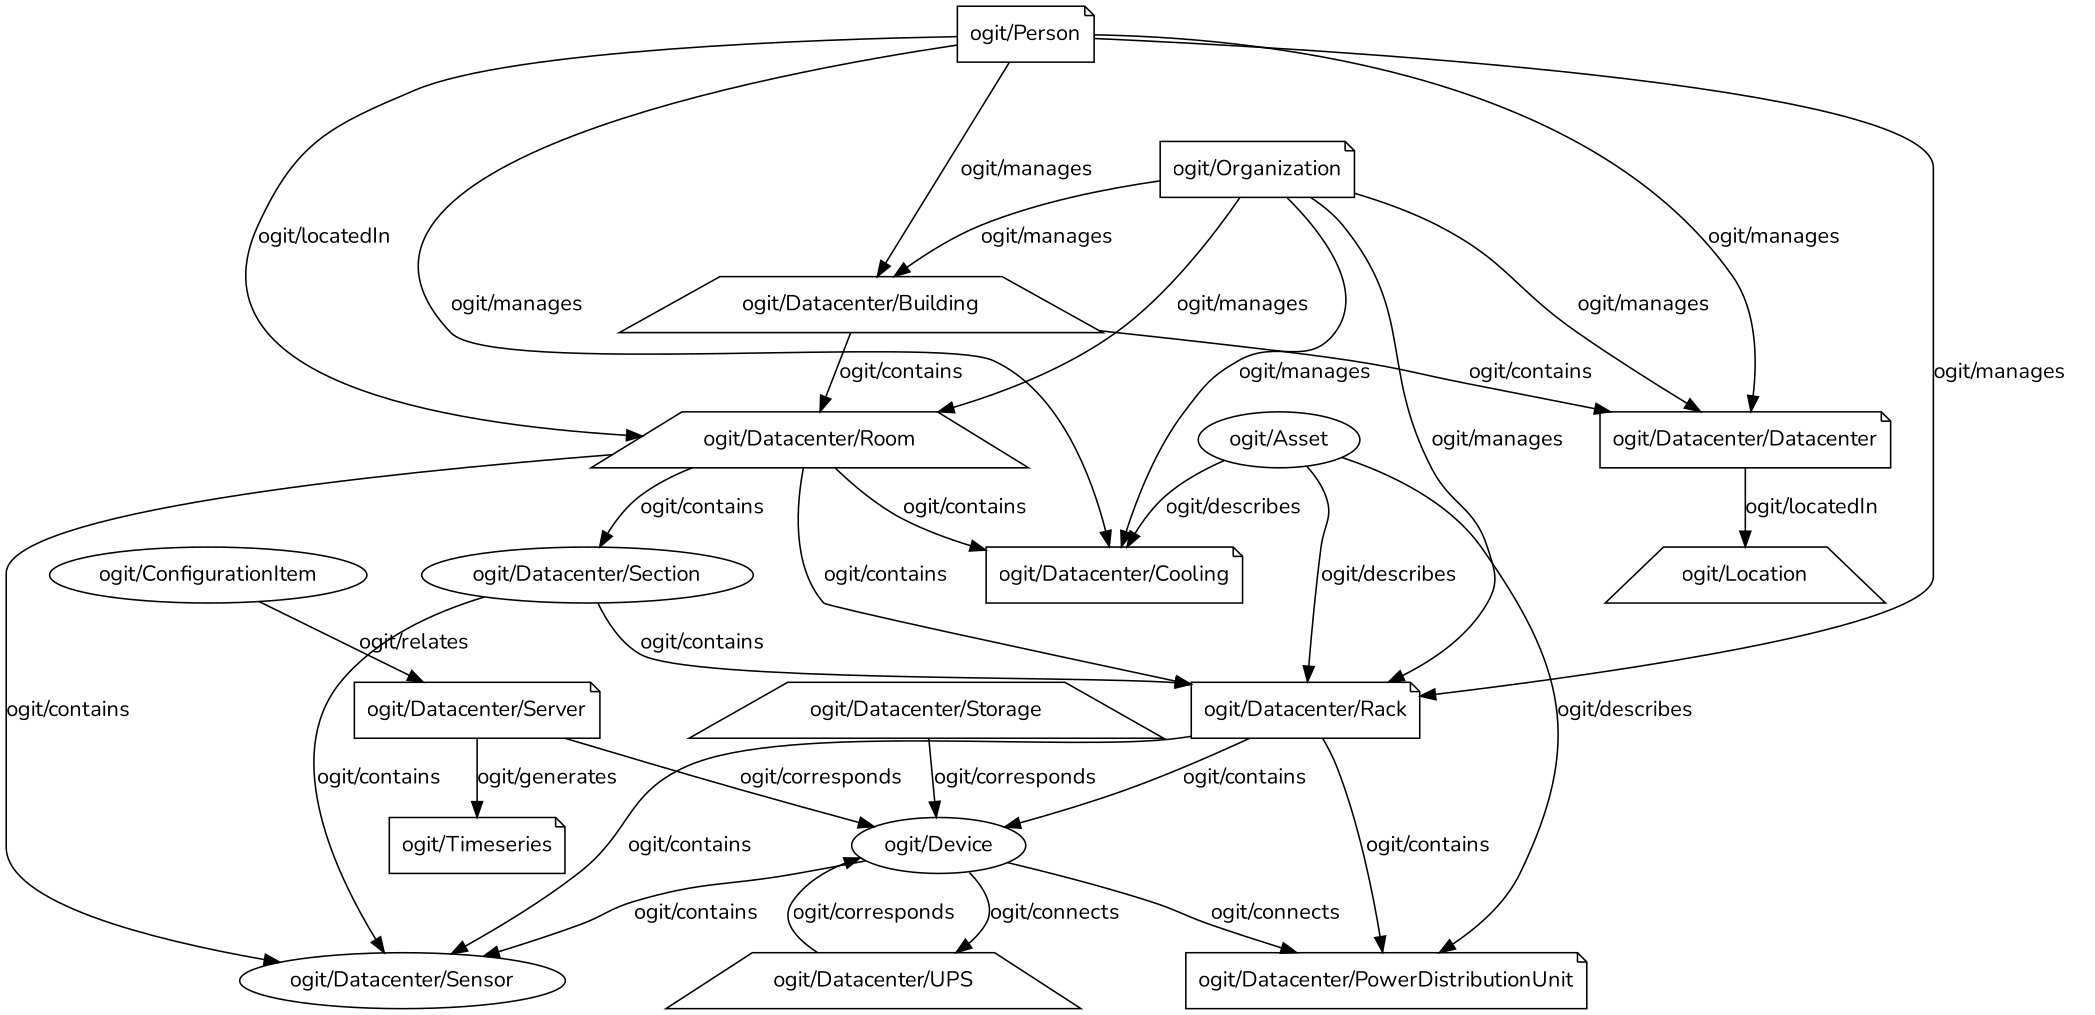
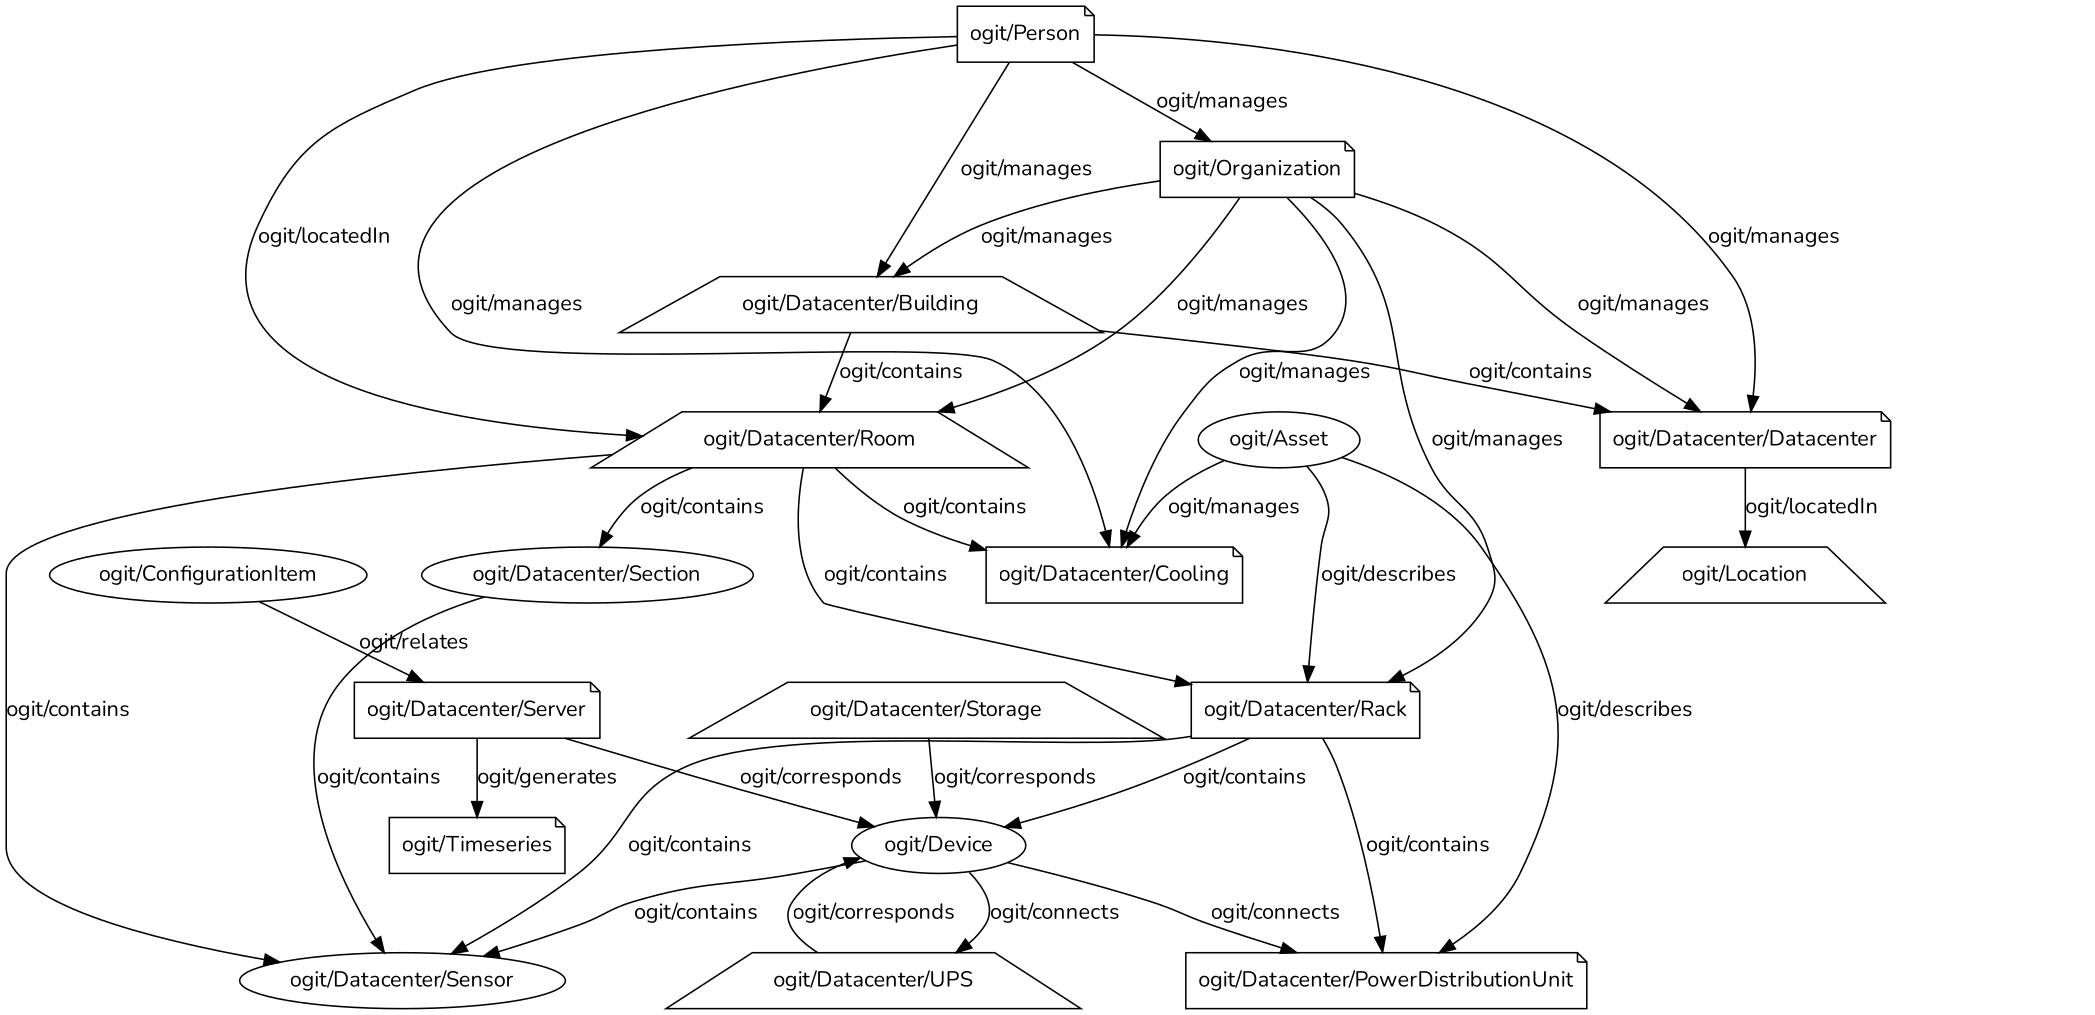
edge "ogit/Person" -> "ogit/Datacenter/Rack": now "ogit/Person" -> "ogit/Organization"
edge "ogit/Asset" -> "ogit/Datacenter/Cooling": label "ogit/describes    " -> "ogit/manages    "
edge "ogit/Datacenter/Section" -> "ogit/Datacenter/Rack": removed, label "ogit/contains"
